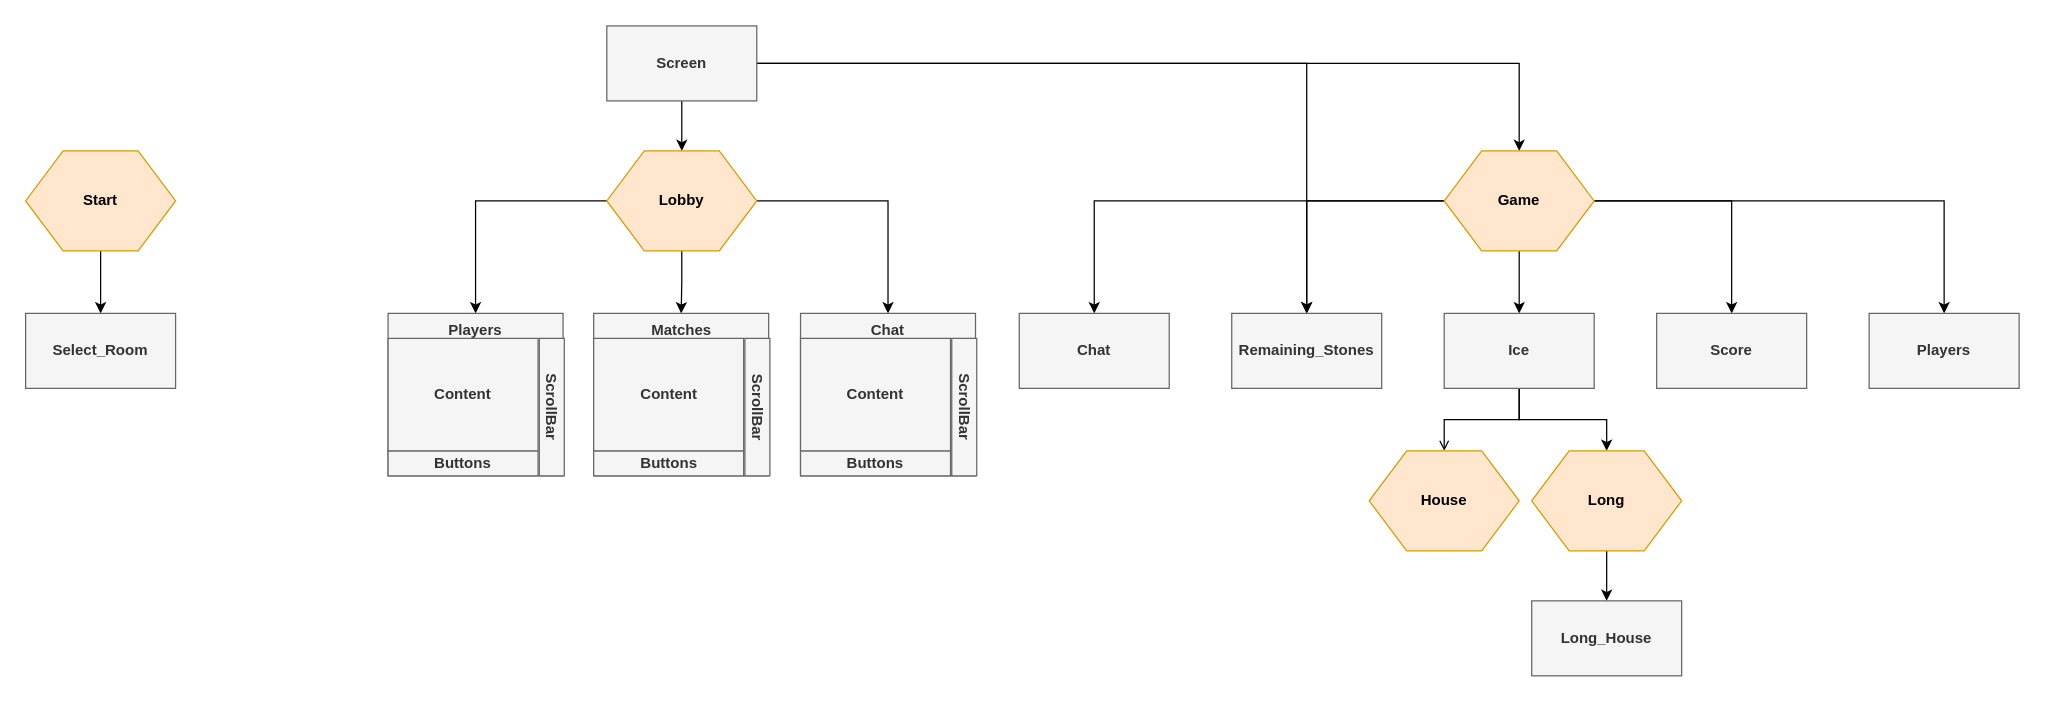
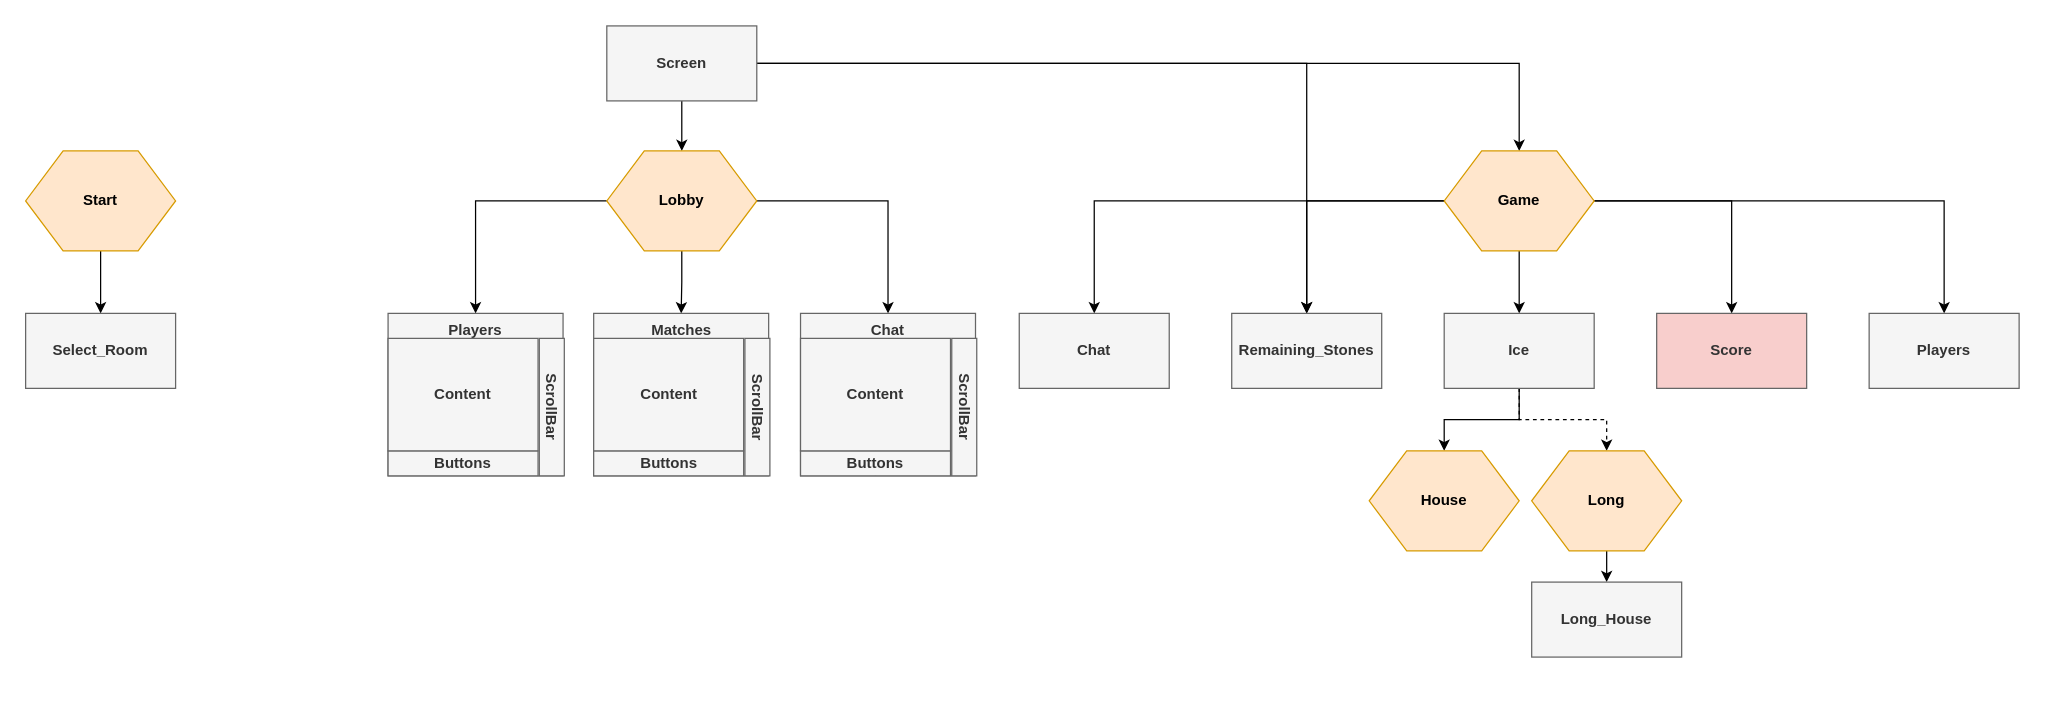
node "Score": fillcolor #f5f5f5 -> #f8cecc
edge "Ice" -> "Long": style solid -> dashed
edge "Ice" -> "House": arrowhead open -> classic
node "Long_House": moved (1607, 638) -> (1607, 619)
